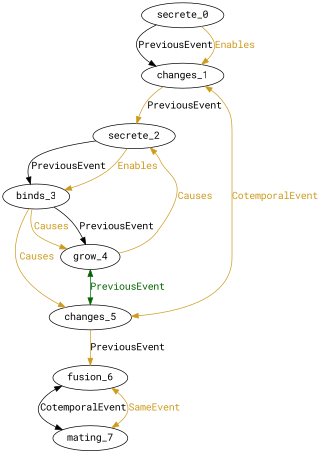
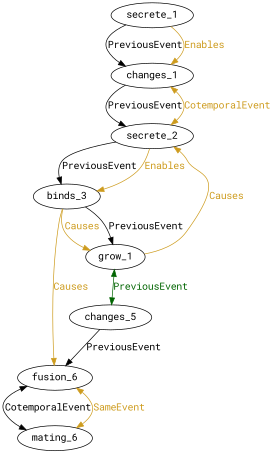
node "secrete_0": label "secrete_0" -> "secrete_1"
edge "changes_1" -> "secrete_2": color goldenrod3 -> Black
edge "changes_1" -- "changes_5": now "changes_1" -- "secrete_2"
node "grow_4": label "grow_4" -> "grow_1"
edge "binds_3" -> "changes_5": now "binds_3" -> "fusion_6"
edge "changes_5" -> "fusion_6": color goldenrod3 -> Black
node "mating_7": label "mating_7" -> "mating_6"
